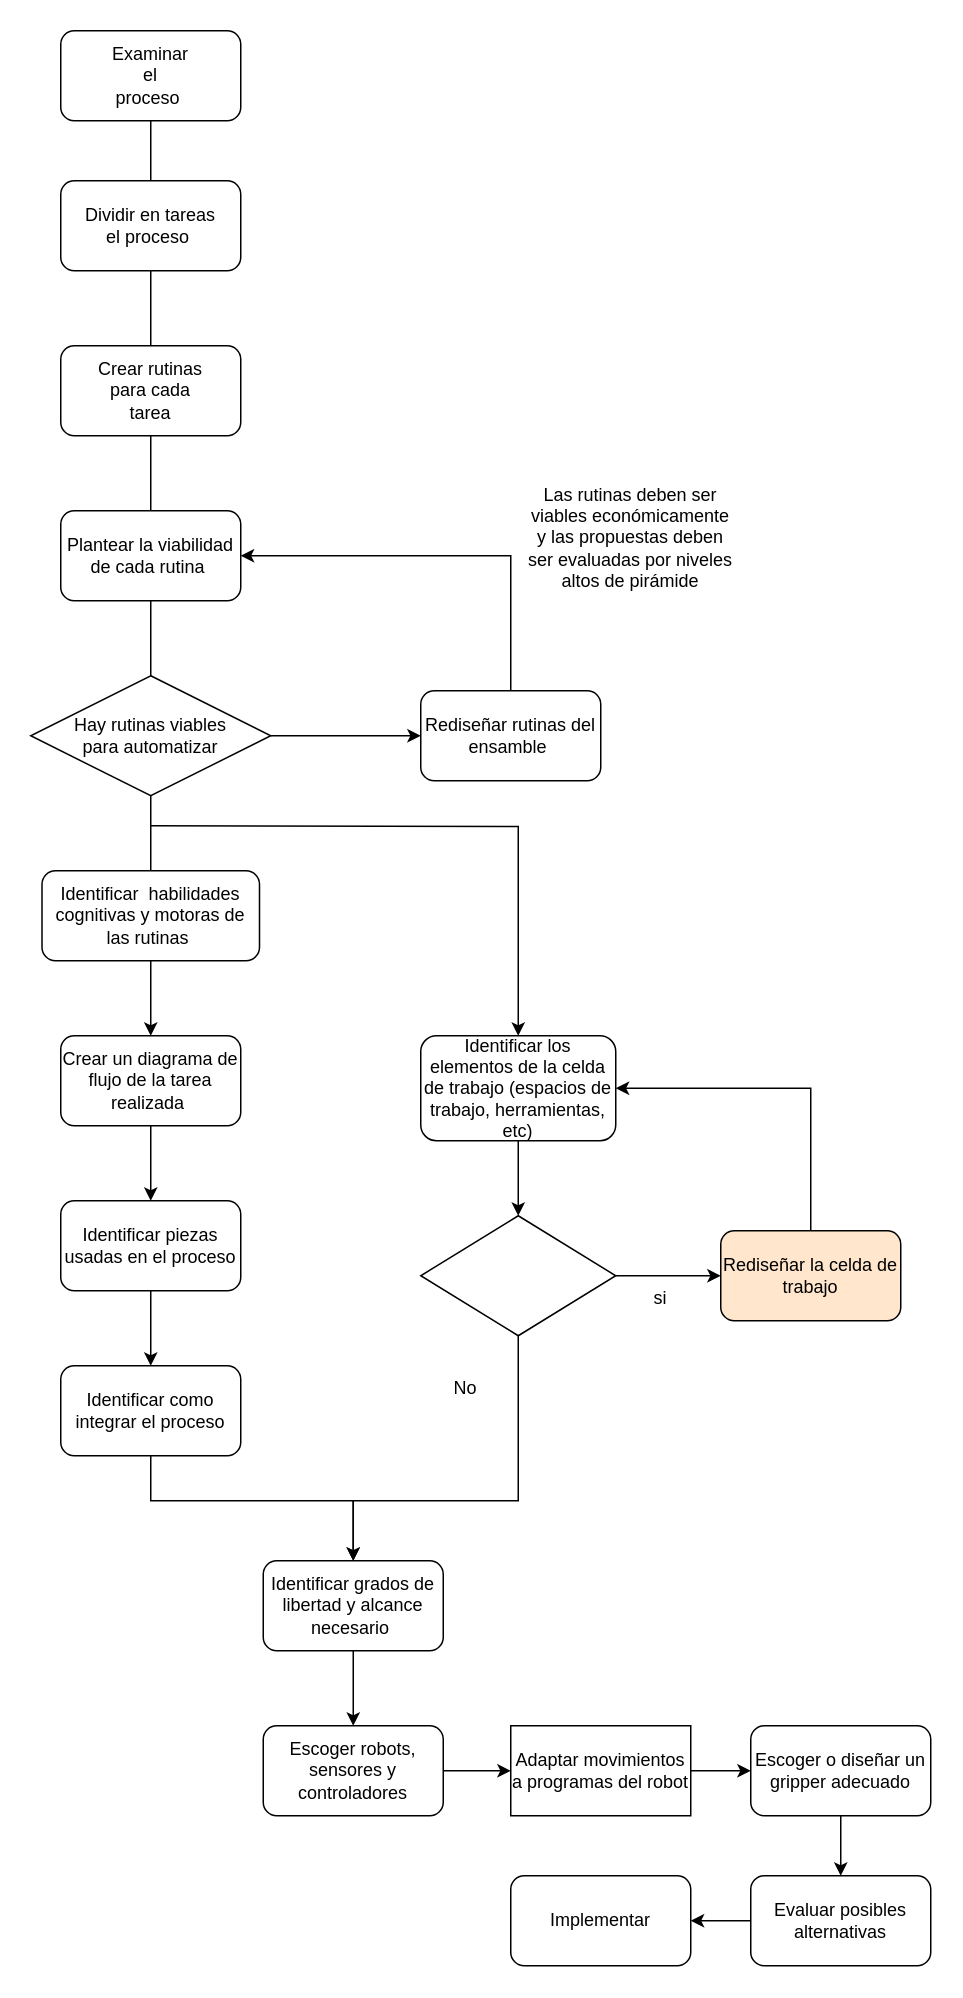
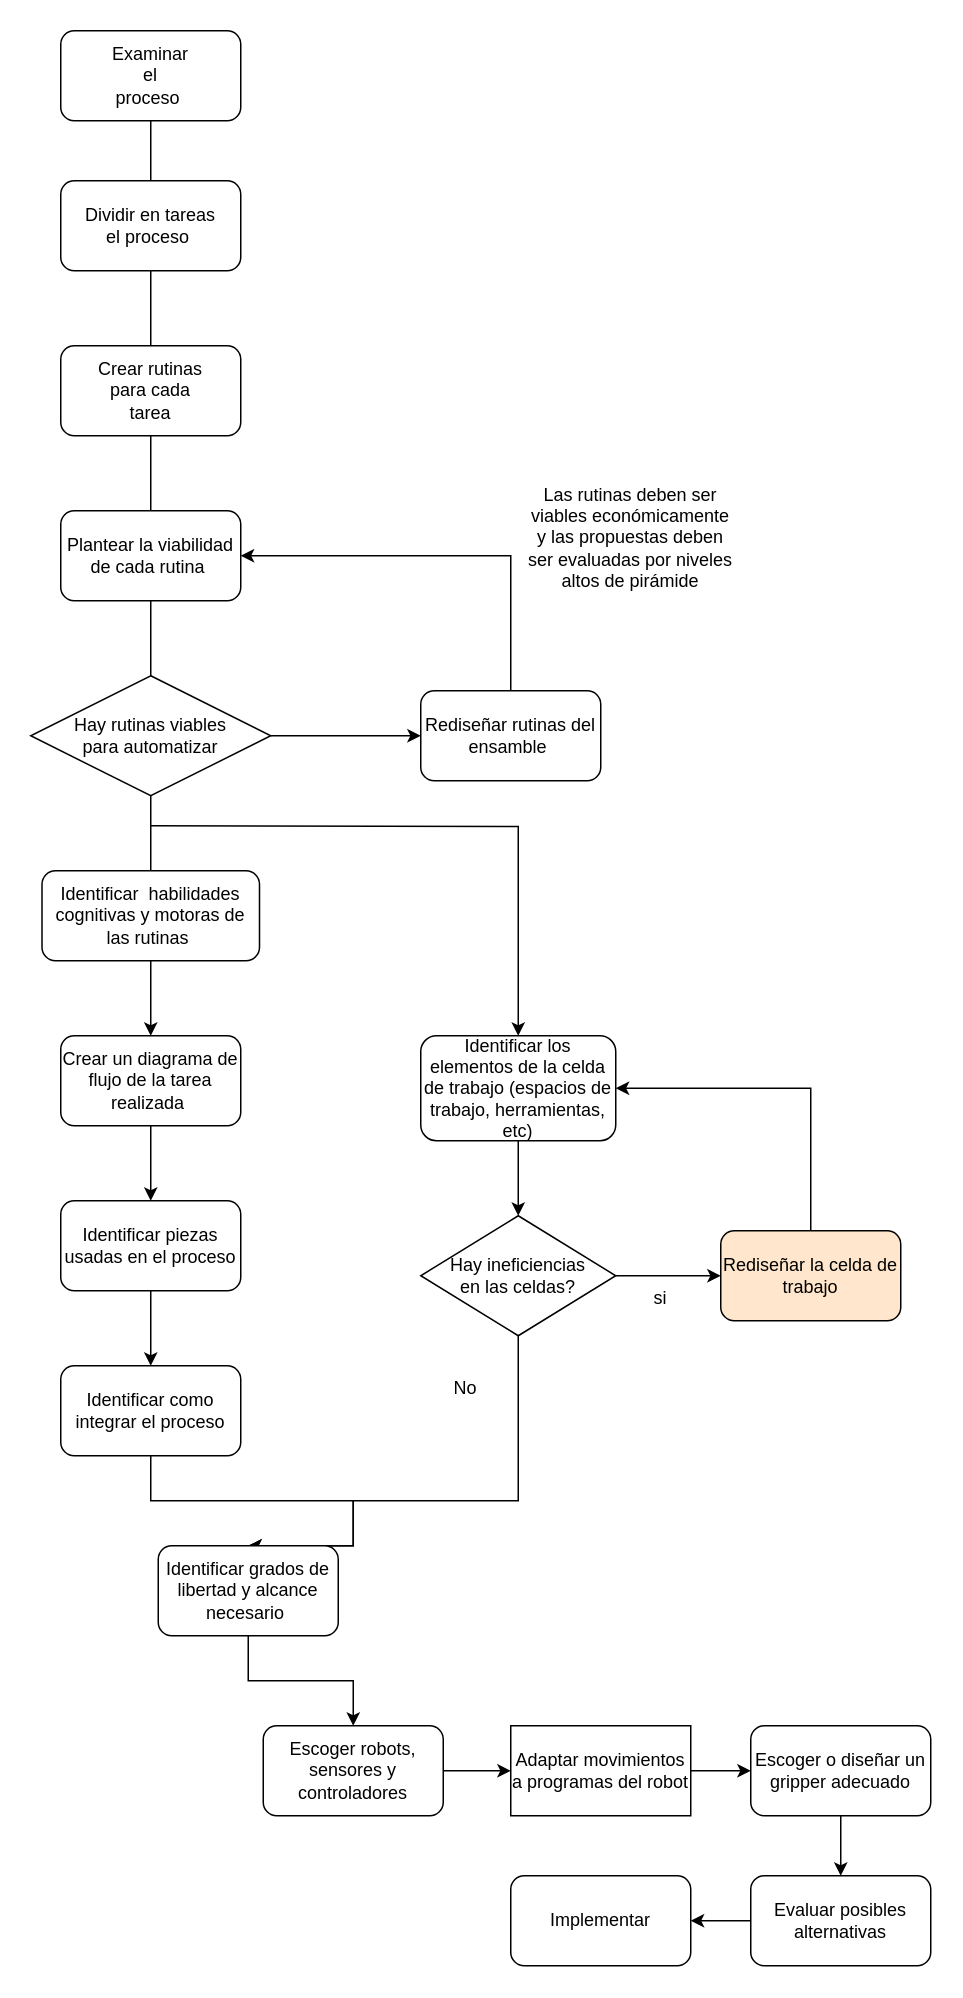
node "Hay ineficiencias en las celdas?": added
node "Identificar grados de libertad y alcance necesario": moved (353, 1606) -> (248, 1591)
